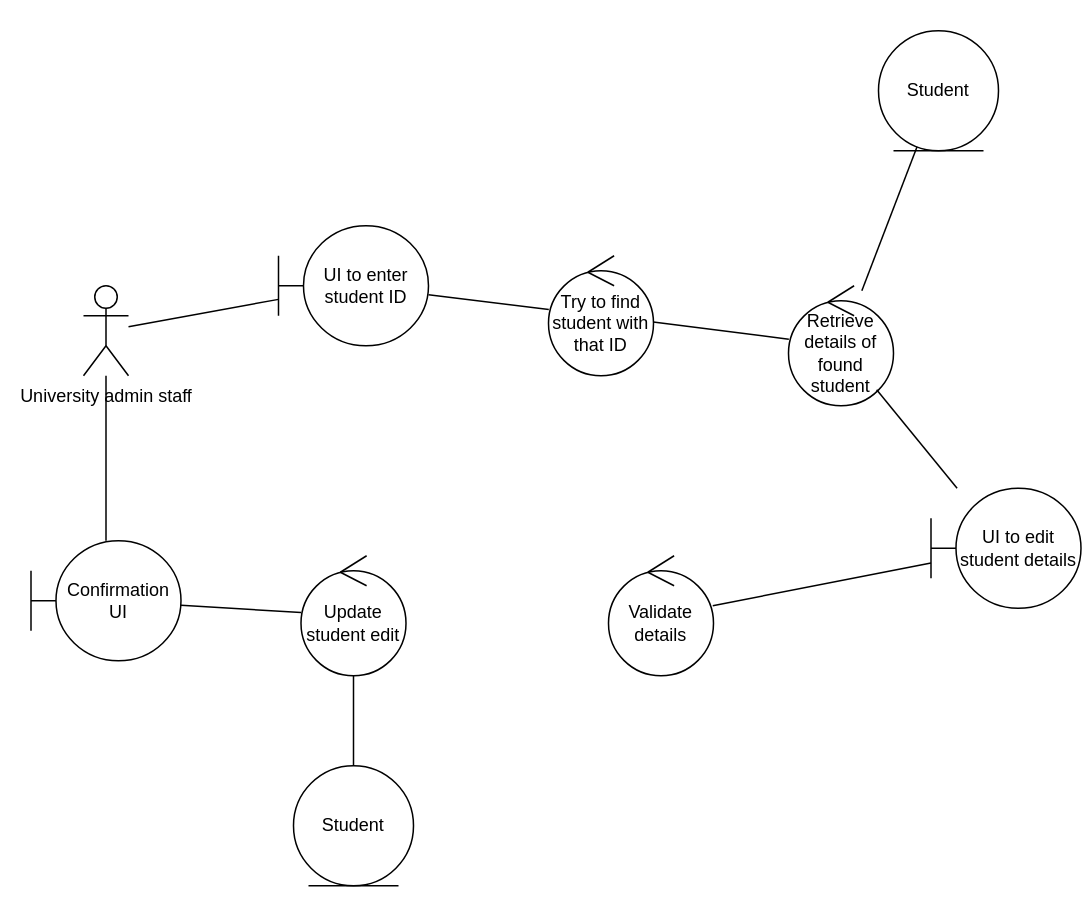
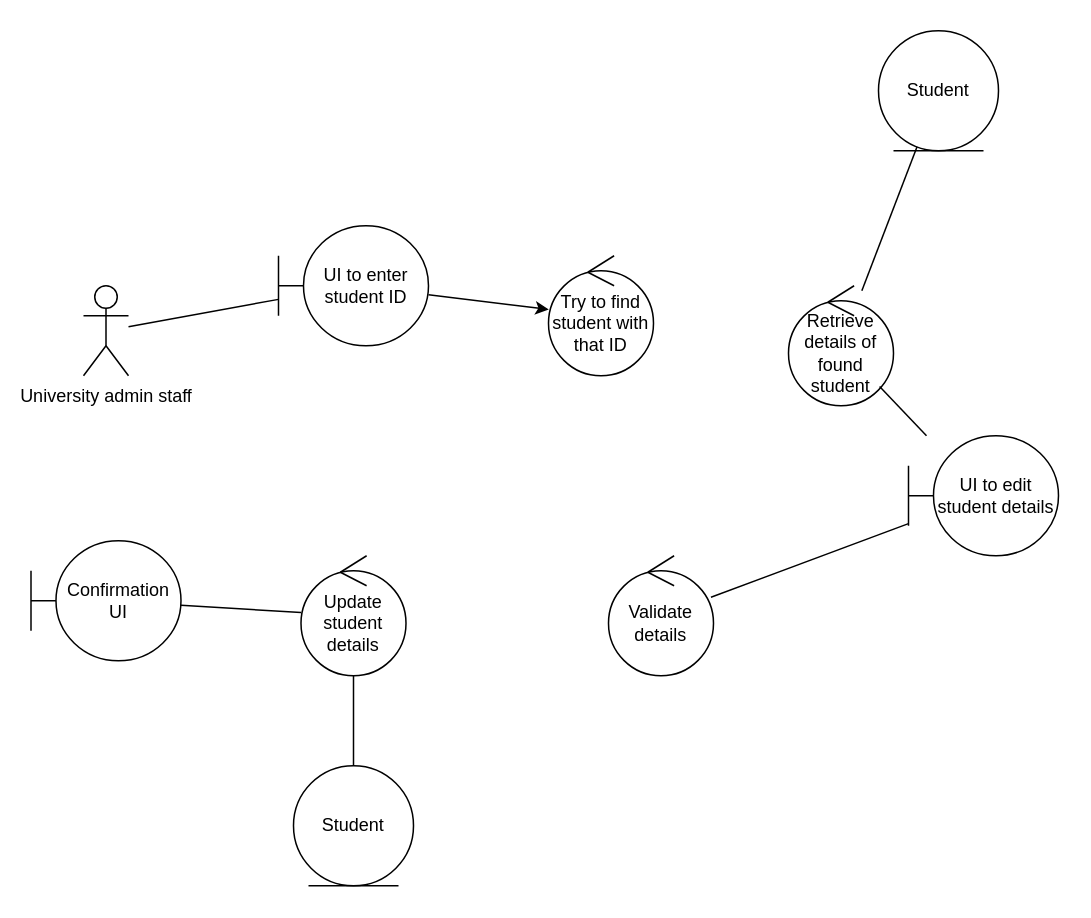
edge "UI to enter student ID" -- "Try to find student with that ID": arrowhead none -> classic
edge "Try to find student with that ID" -- "Retrieve details of found student": removed
edge "University admin staff" -- "Confirmation UI": removed
node "UI to edit student details": moved (1006, 548) -> (983, 496)
node "Update student edit": label "Update student edit" -> "Update student details"
